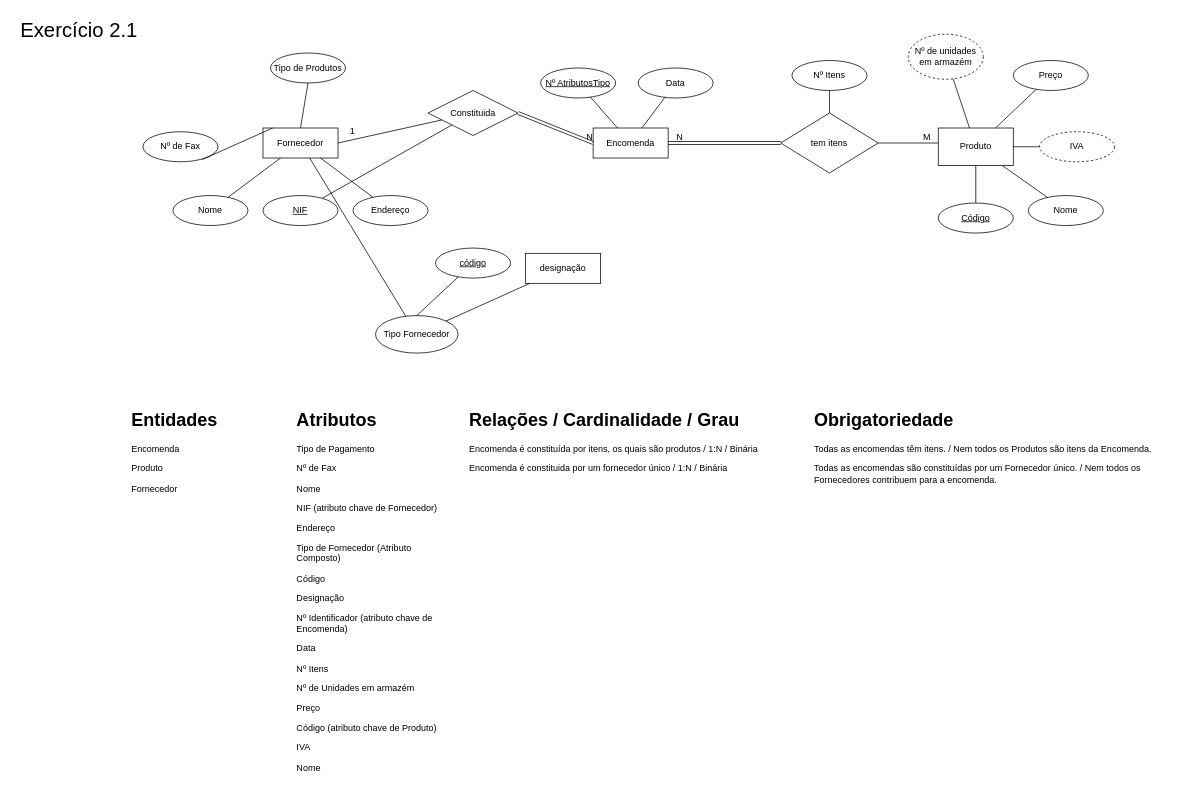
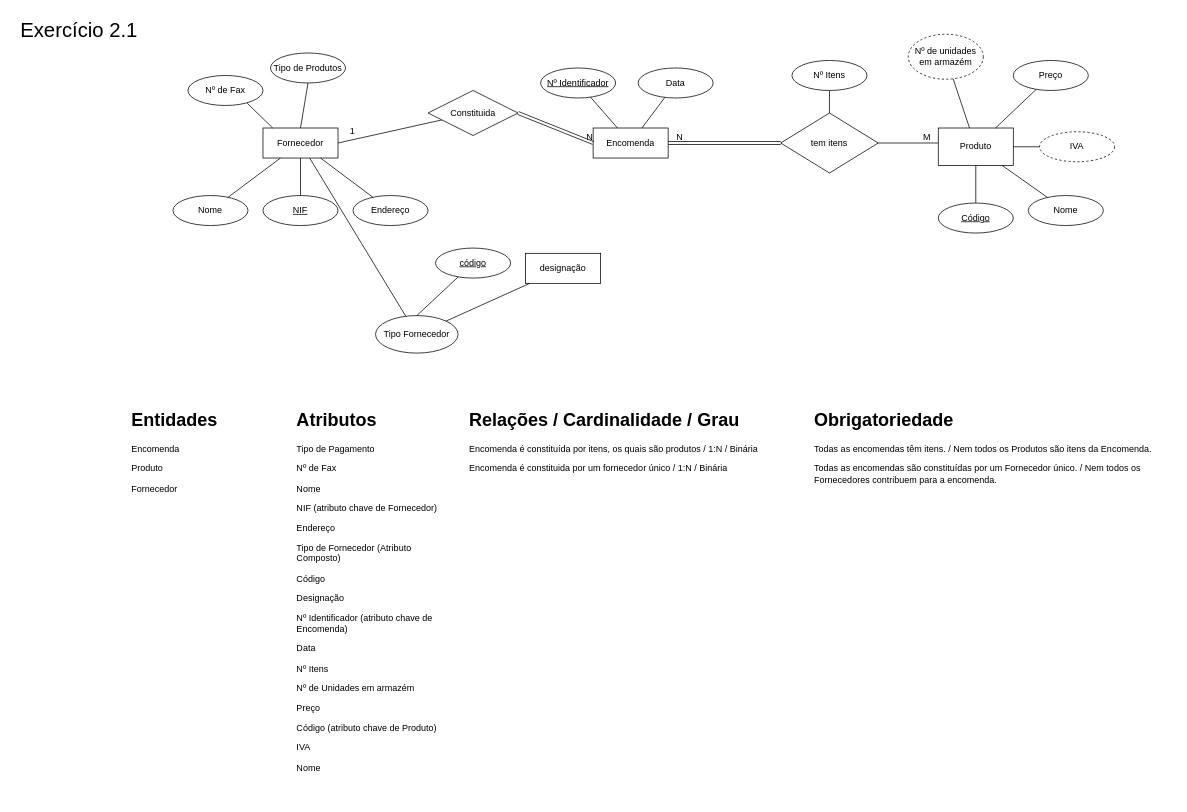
node "Nº AtributosTipo": label "Nº AtributosTipo" -> "Nº Identificador"
node "Nº de Fax": moved (180, 147) -> (225, 90)
edge "Constituida" -- "NIF": now "Fornecedor" -- "NIF"
